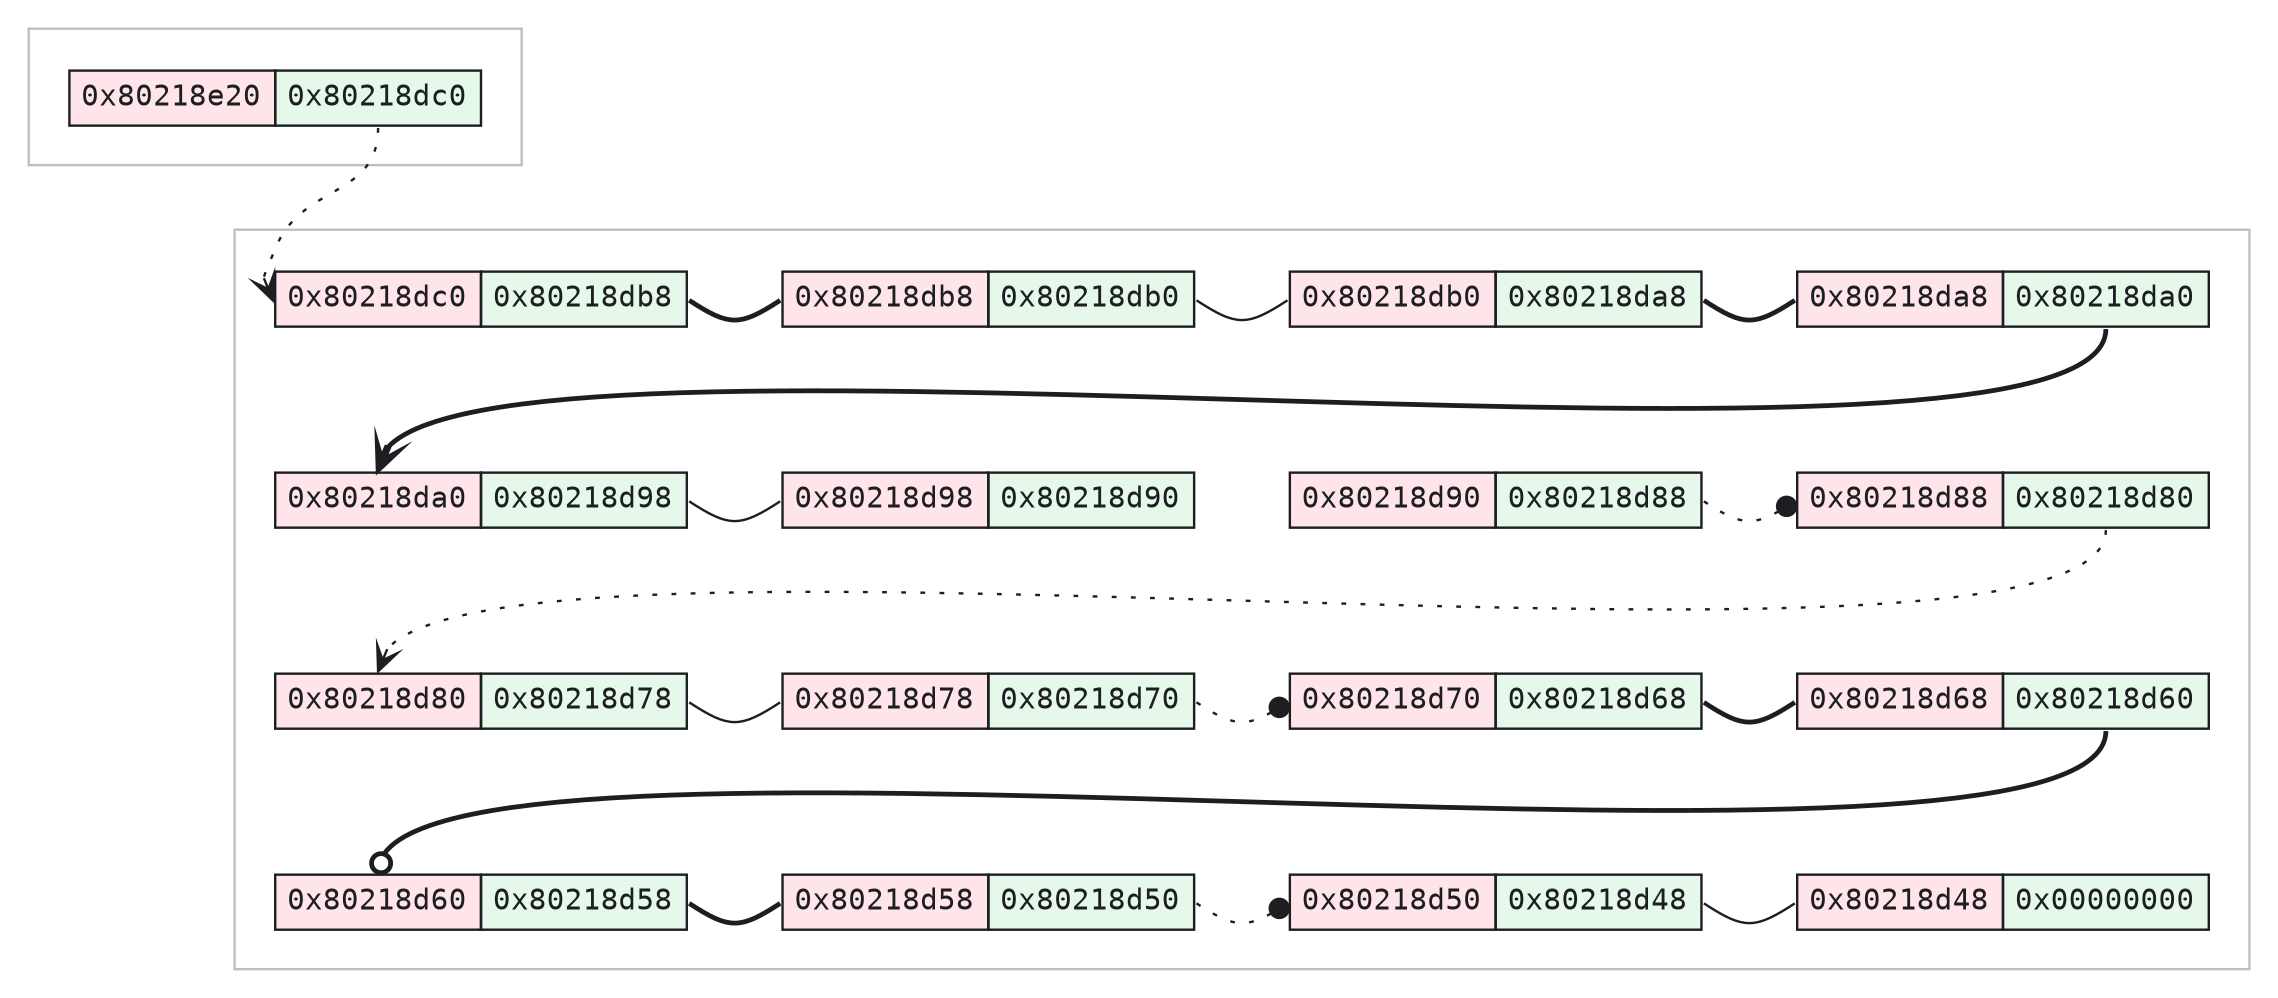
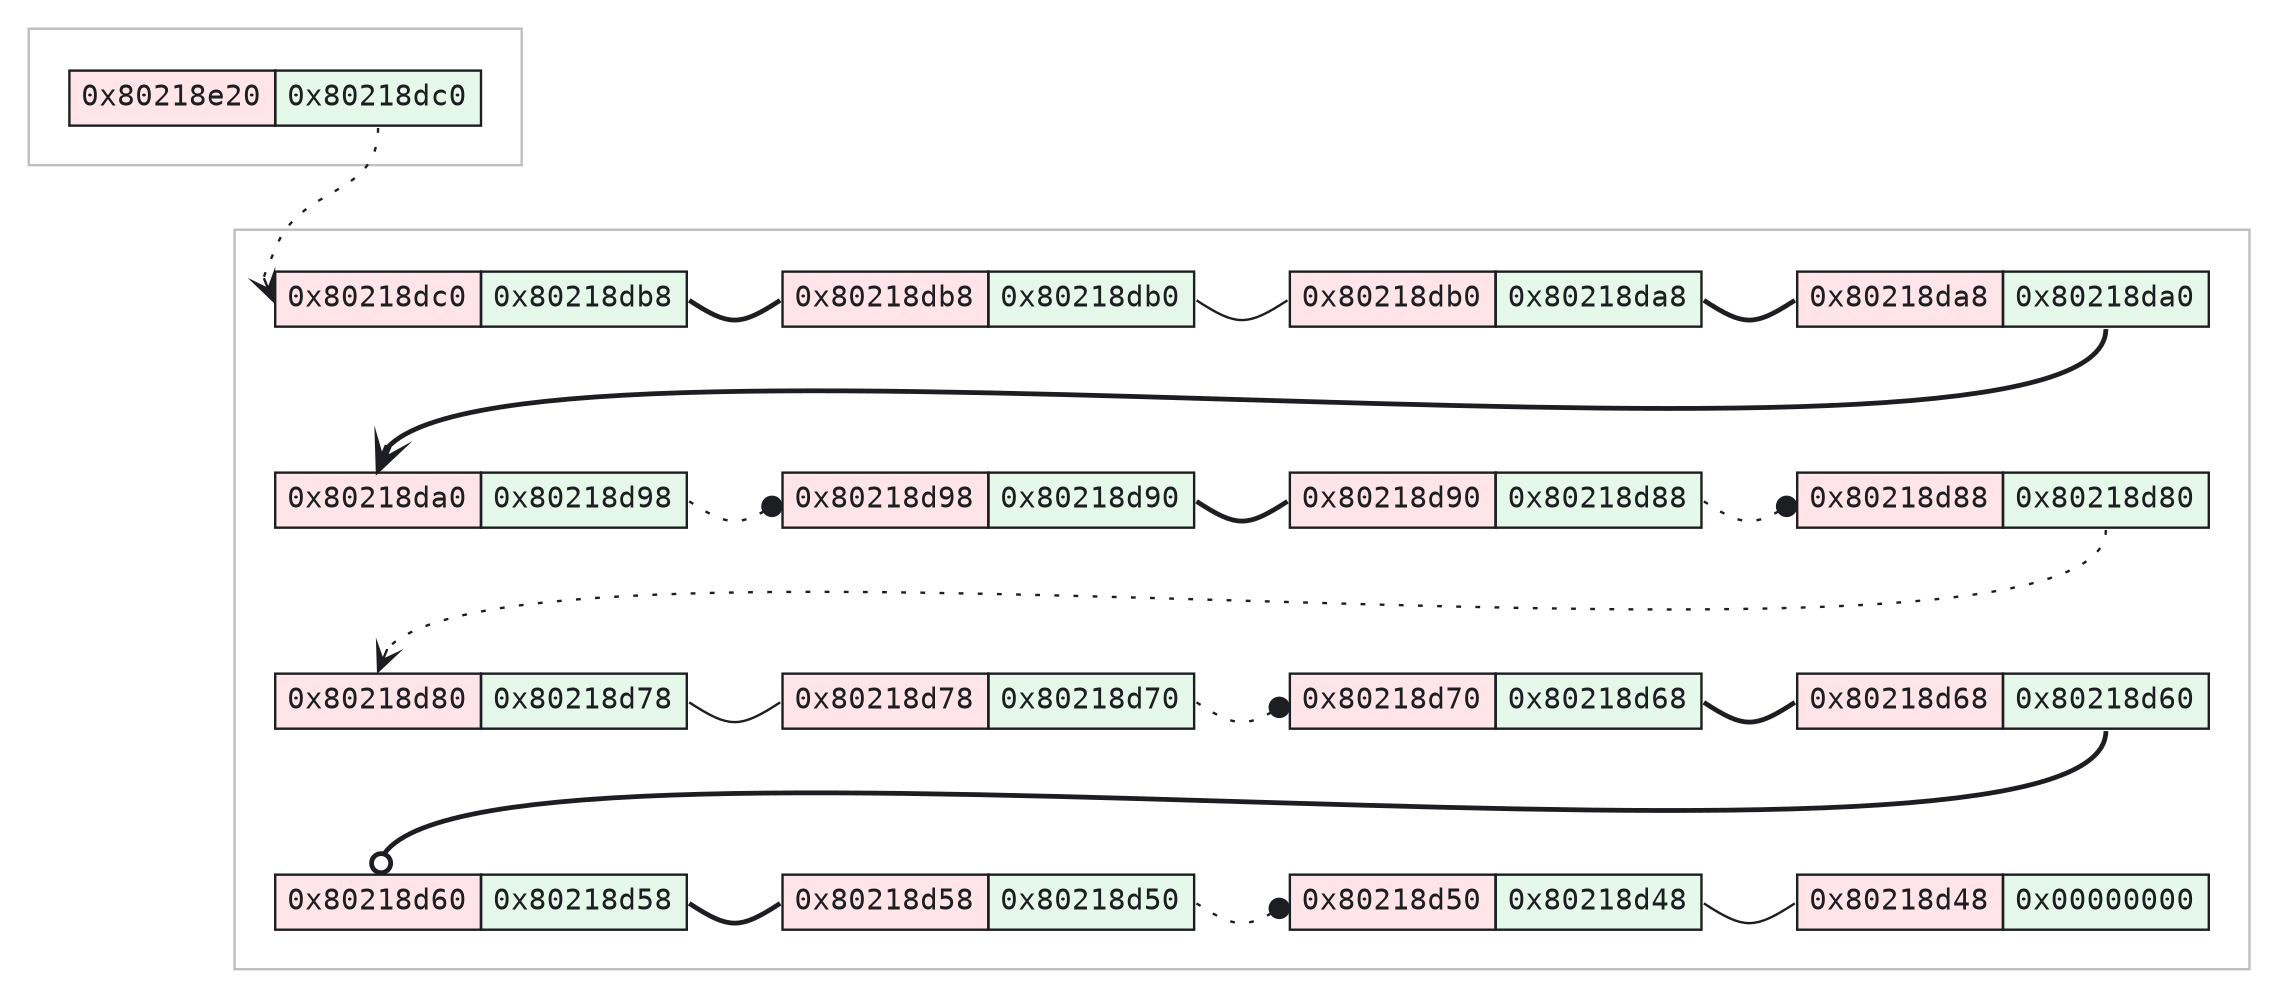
edge "0x80218d90" -> "0x80218d88": arrowhead odot -> vee
edge "0x80218da0" -> "0x80218d98": style solid -> dotted
edge "0x80218d98" -> "0x80218d90": added
